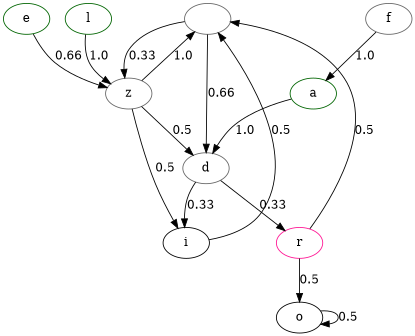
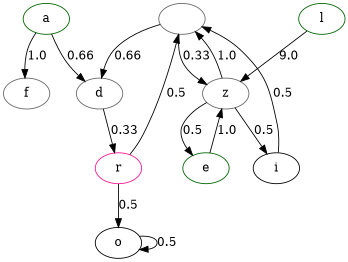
edge "f" -> "a": reversed
edge "e" -> "z": label "0.66" -> "1.0"
edge "l" -> "z": label "1.0" -> "9.0"
edge "z" -> "d": now "z" -> "e"
edge "a" -> "d": label "1.0" -> "0.66"
edge "d" -> "i": removed, label "0.33"
